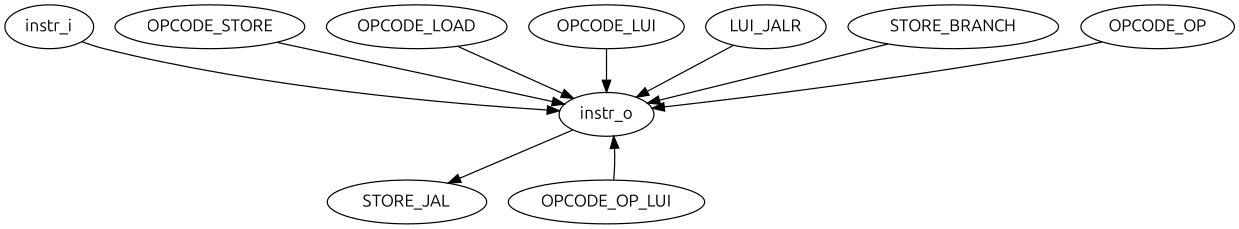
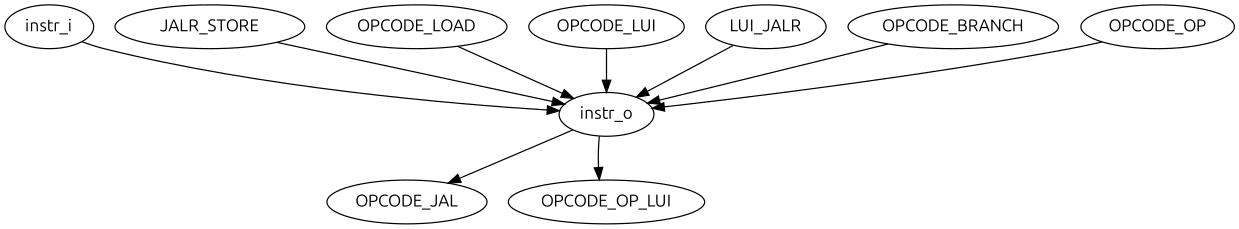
node "OPCODE_STORE": label "OPCODE_STORE" -> "JALR_STORE"
node "STORE_BRANCH": label "STORE_BRANCH" -> "OPCODE_BRANCH"
edge "OPCODE_OP_LUI" -> "instr_o": reversed
node "STORE_JAL": label "STORE_JAL" -> "OPCODE_JAL"
